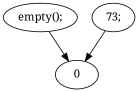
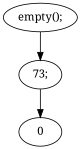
edge "empty();" -> "0": now "empty();" -> "73;"
